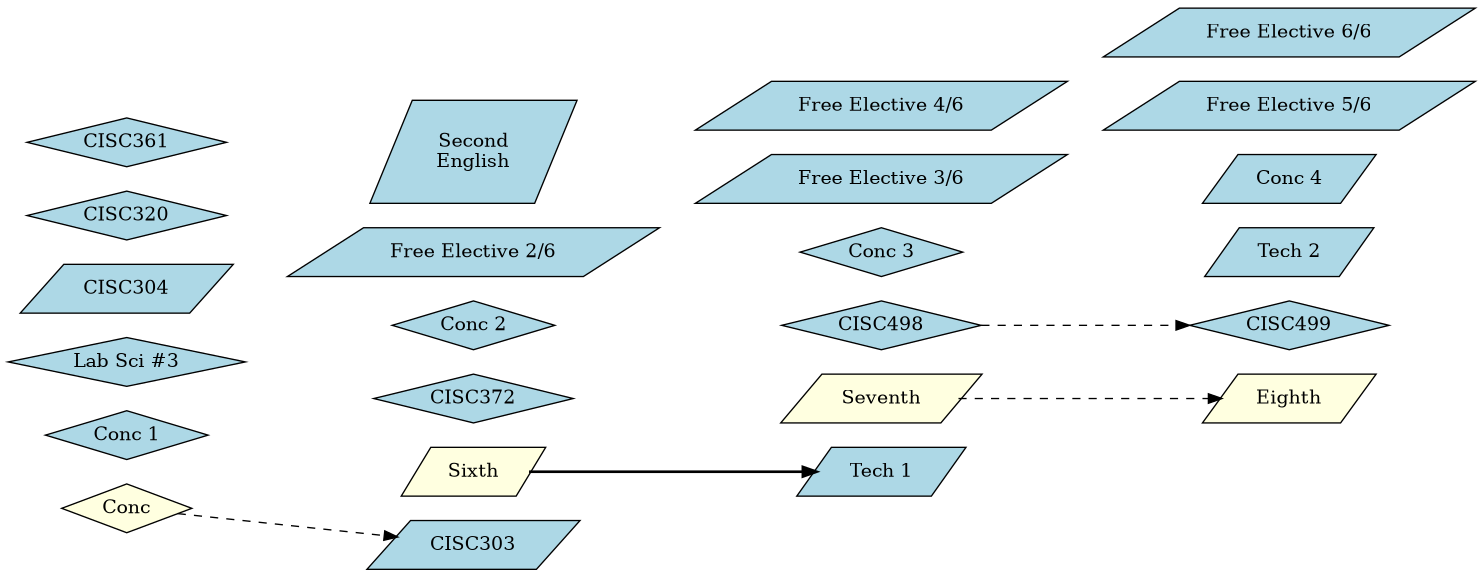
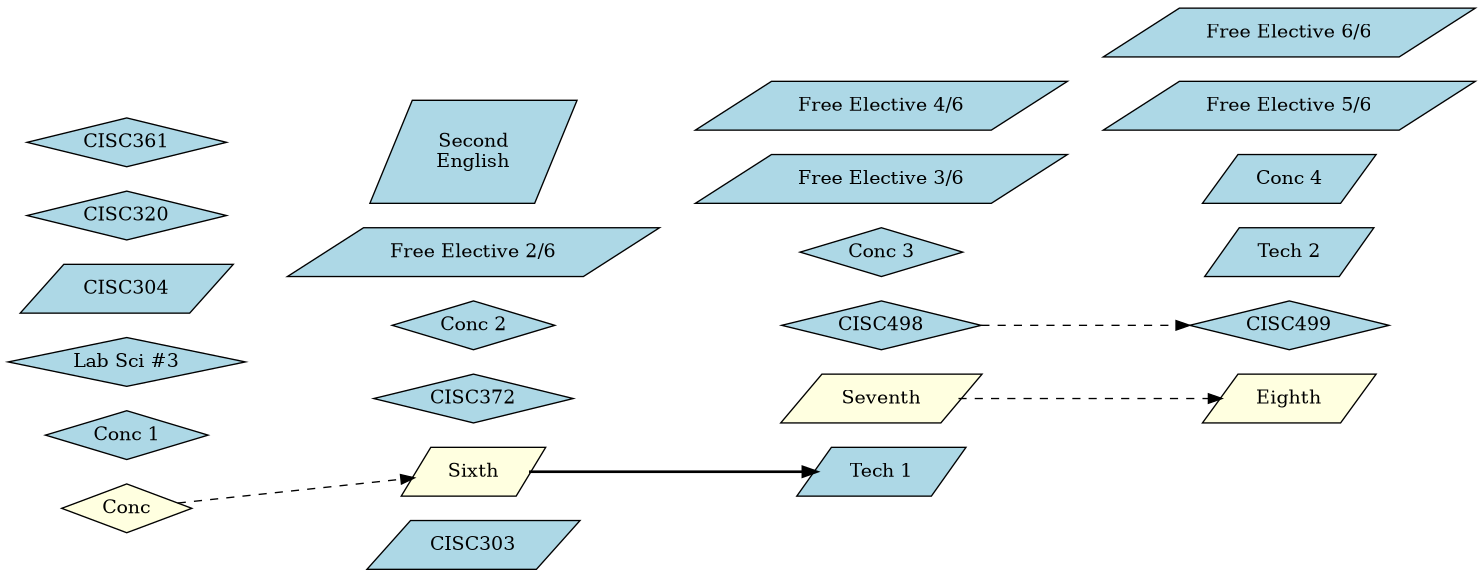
edge "Conc" -> "CISC303": now "Conc" -> "Sixth"
